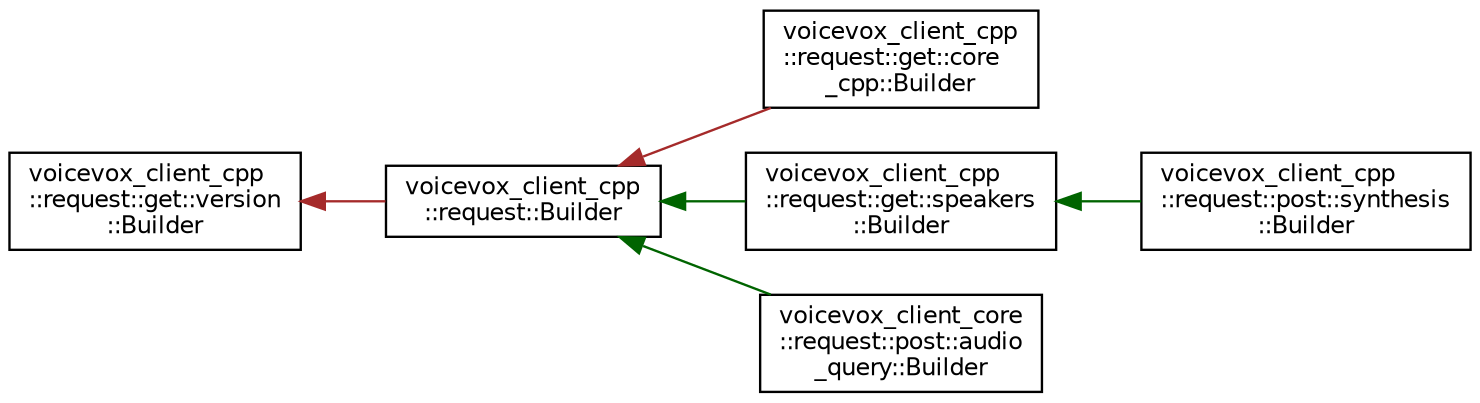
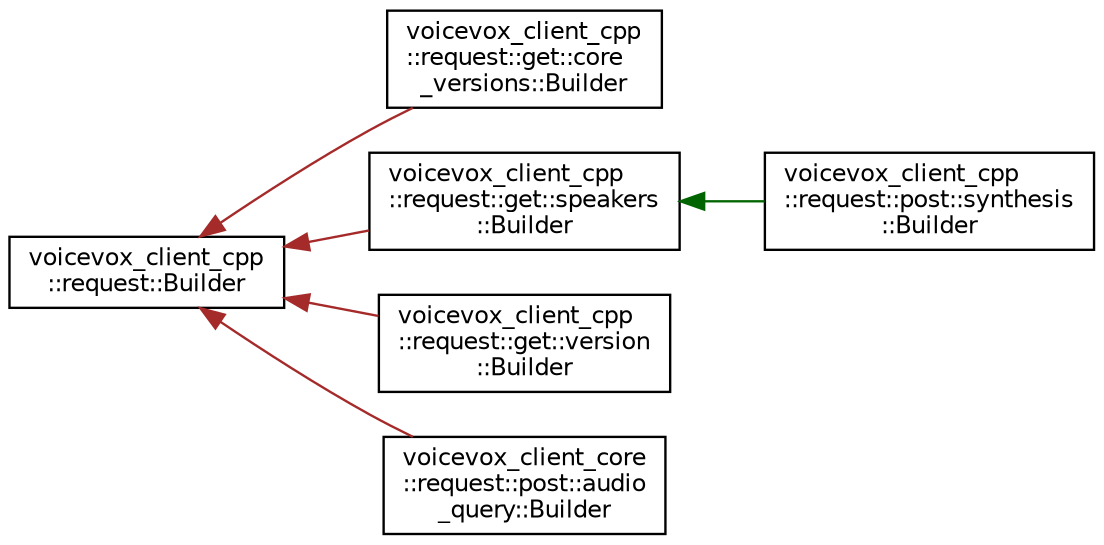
node "voicevox_client_cpp ::request::get::core _cpp::Builder": label "voicevox_client_cpp ::request::get::core _cpp::Builder" -> "voicevox_client_cpp ::request::get::core _versions::Builder"
edge "voicevox_client_cpp ::request::Builder" -> "voicevox_client_cpp ::request::get::version ::Builder": reversed
edge "voicevox_client_cpp ::request::get::speakers ::Builder" -> "voicevox_client_cpp ::request::Builder": color darkgreen -> brown
edge "voicevox_client_core ::request::post::audio _query::Builder" -> "voicevox_client_cpp ::request::Builder": color darkgreen -> brown
